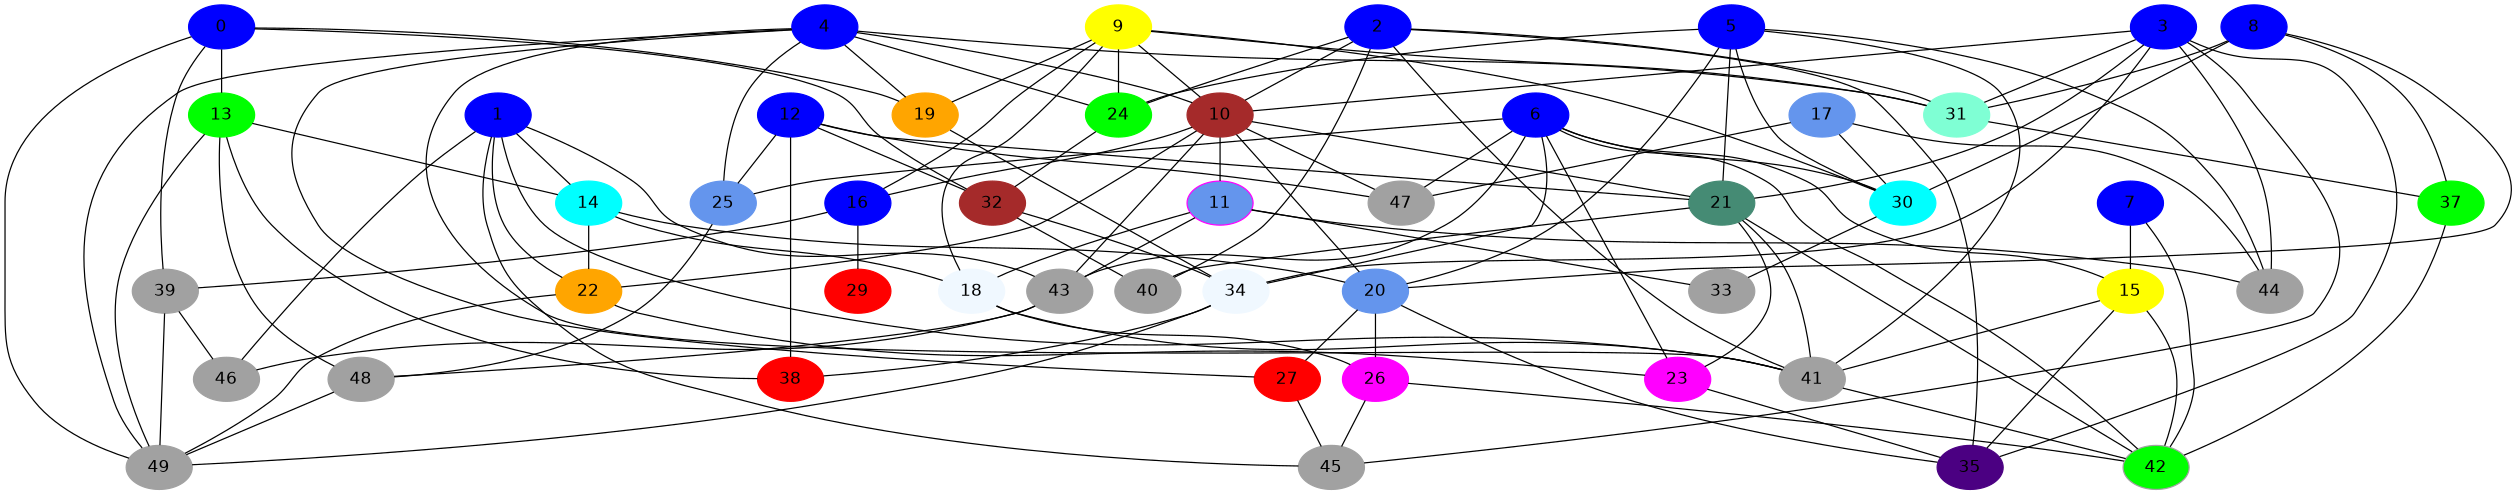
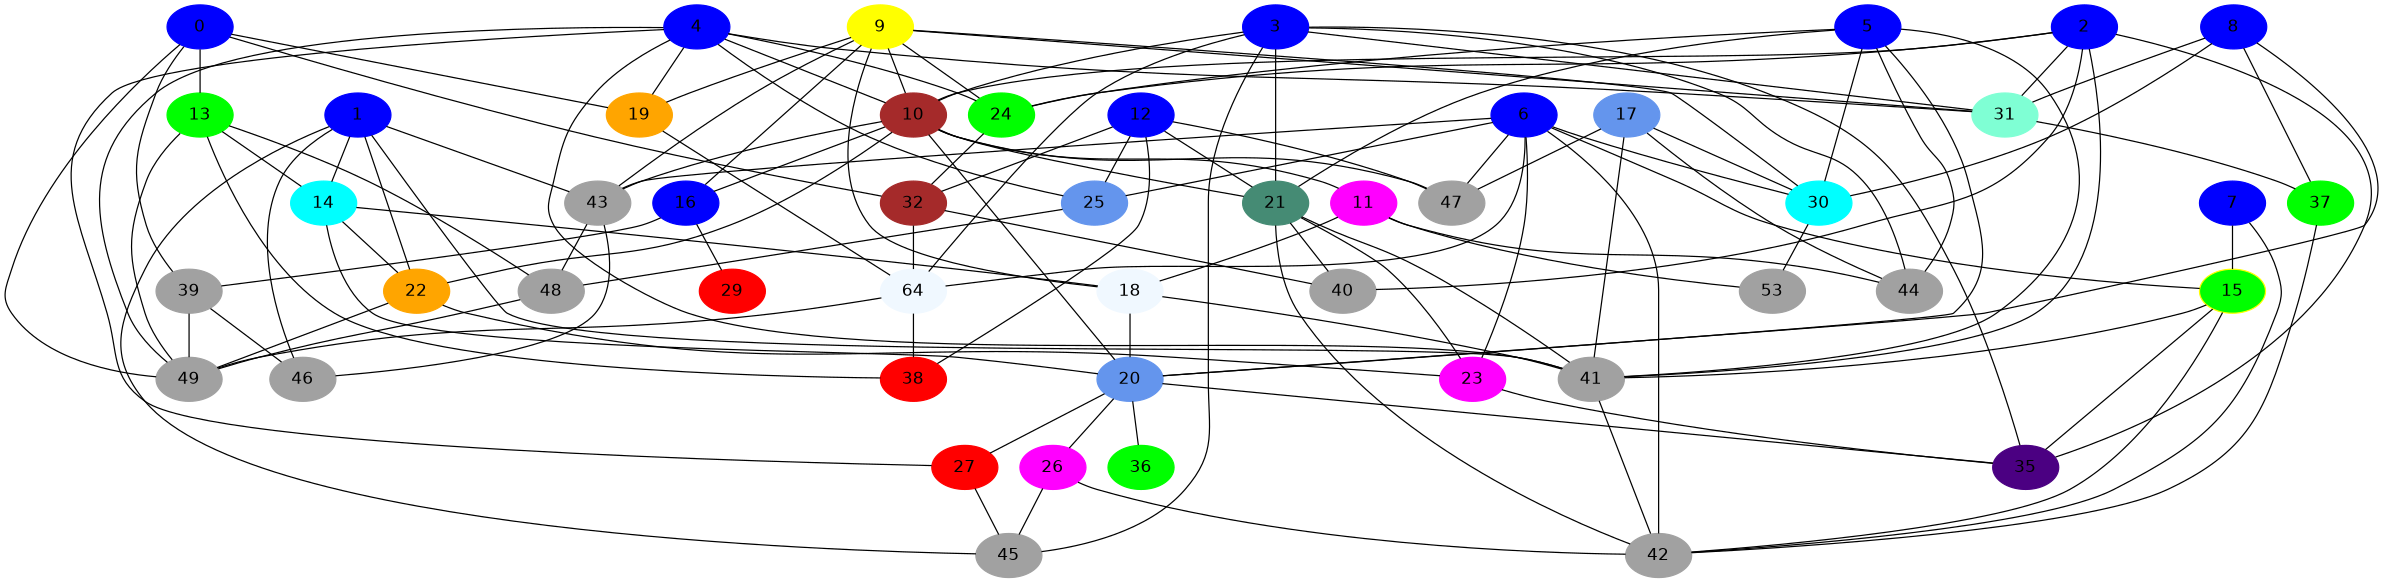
node "11": fillcolor cornflowerblue -> magenta
edge "11" -- "43": now "9" -- "43"
edge "17" -- "41": added
node "34": label "34" -> "64"
node "33": label "33" -> "53"
node "15": fillcolor yellow -> green
edge "18" -- "26": now "18" -- "20"
node "36": added
node "42": fillcolor green -> gray63
